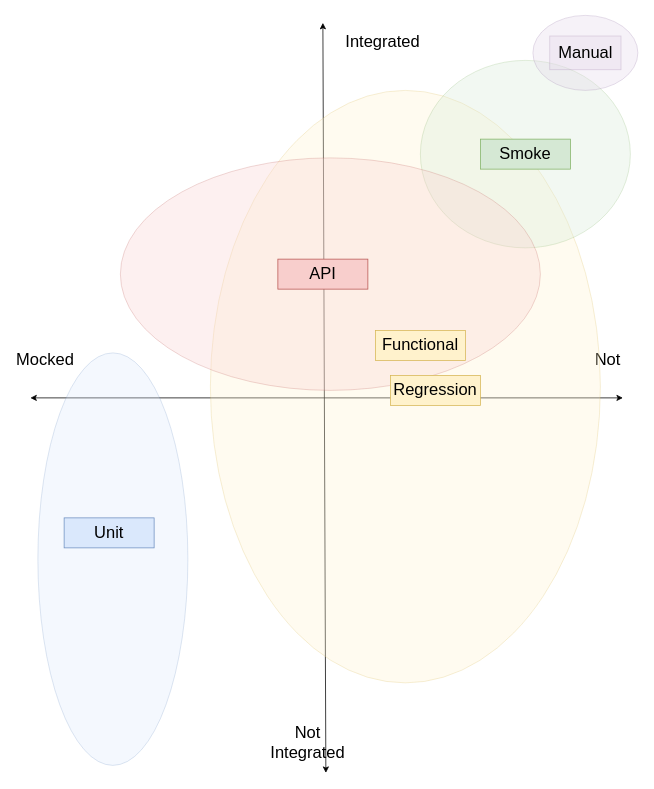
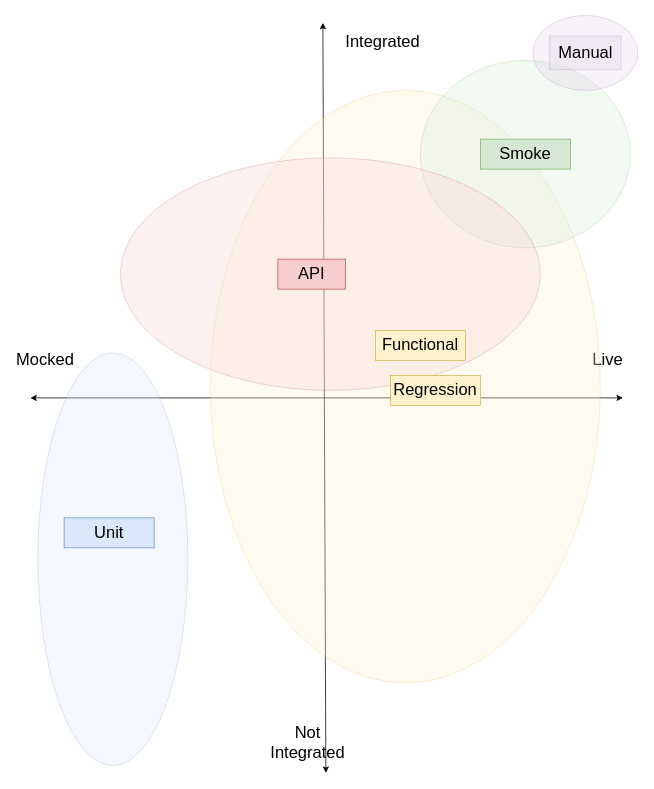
node "API": size 90x30 -> 68x30
node "Not": label "Not" -> "Live"
